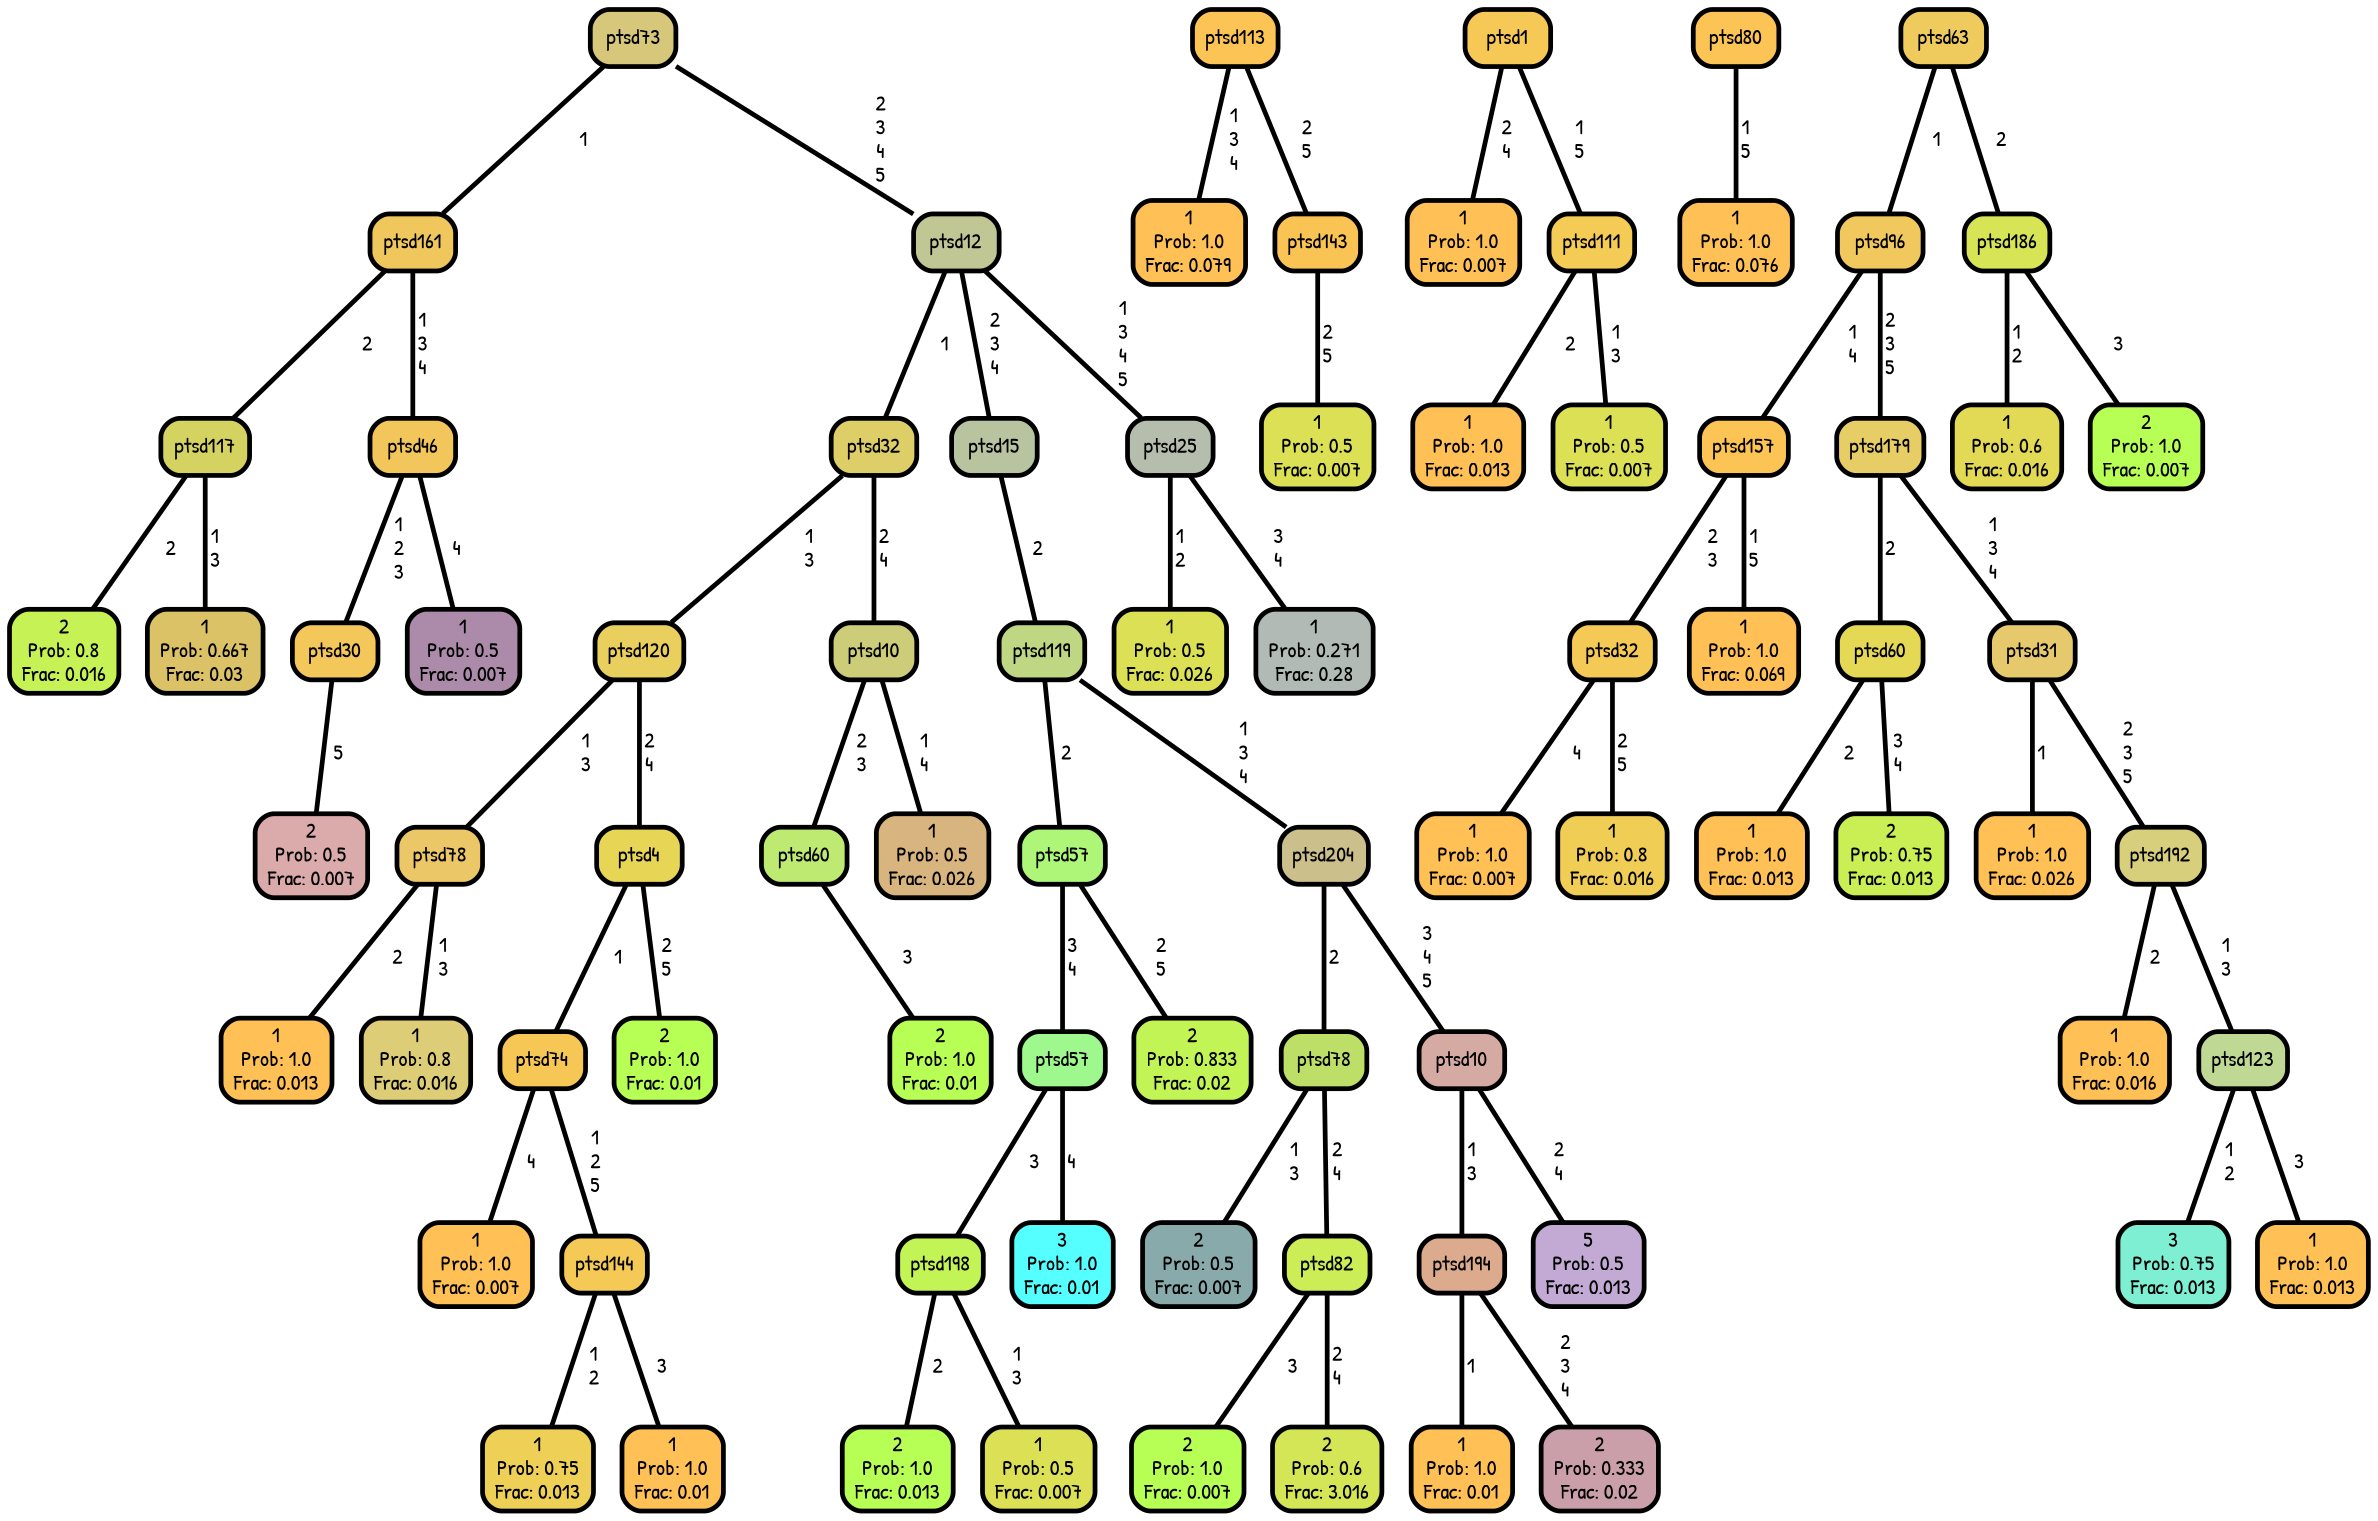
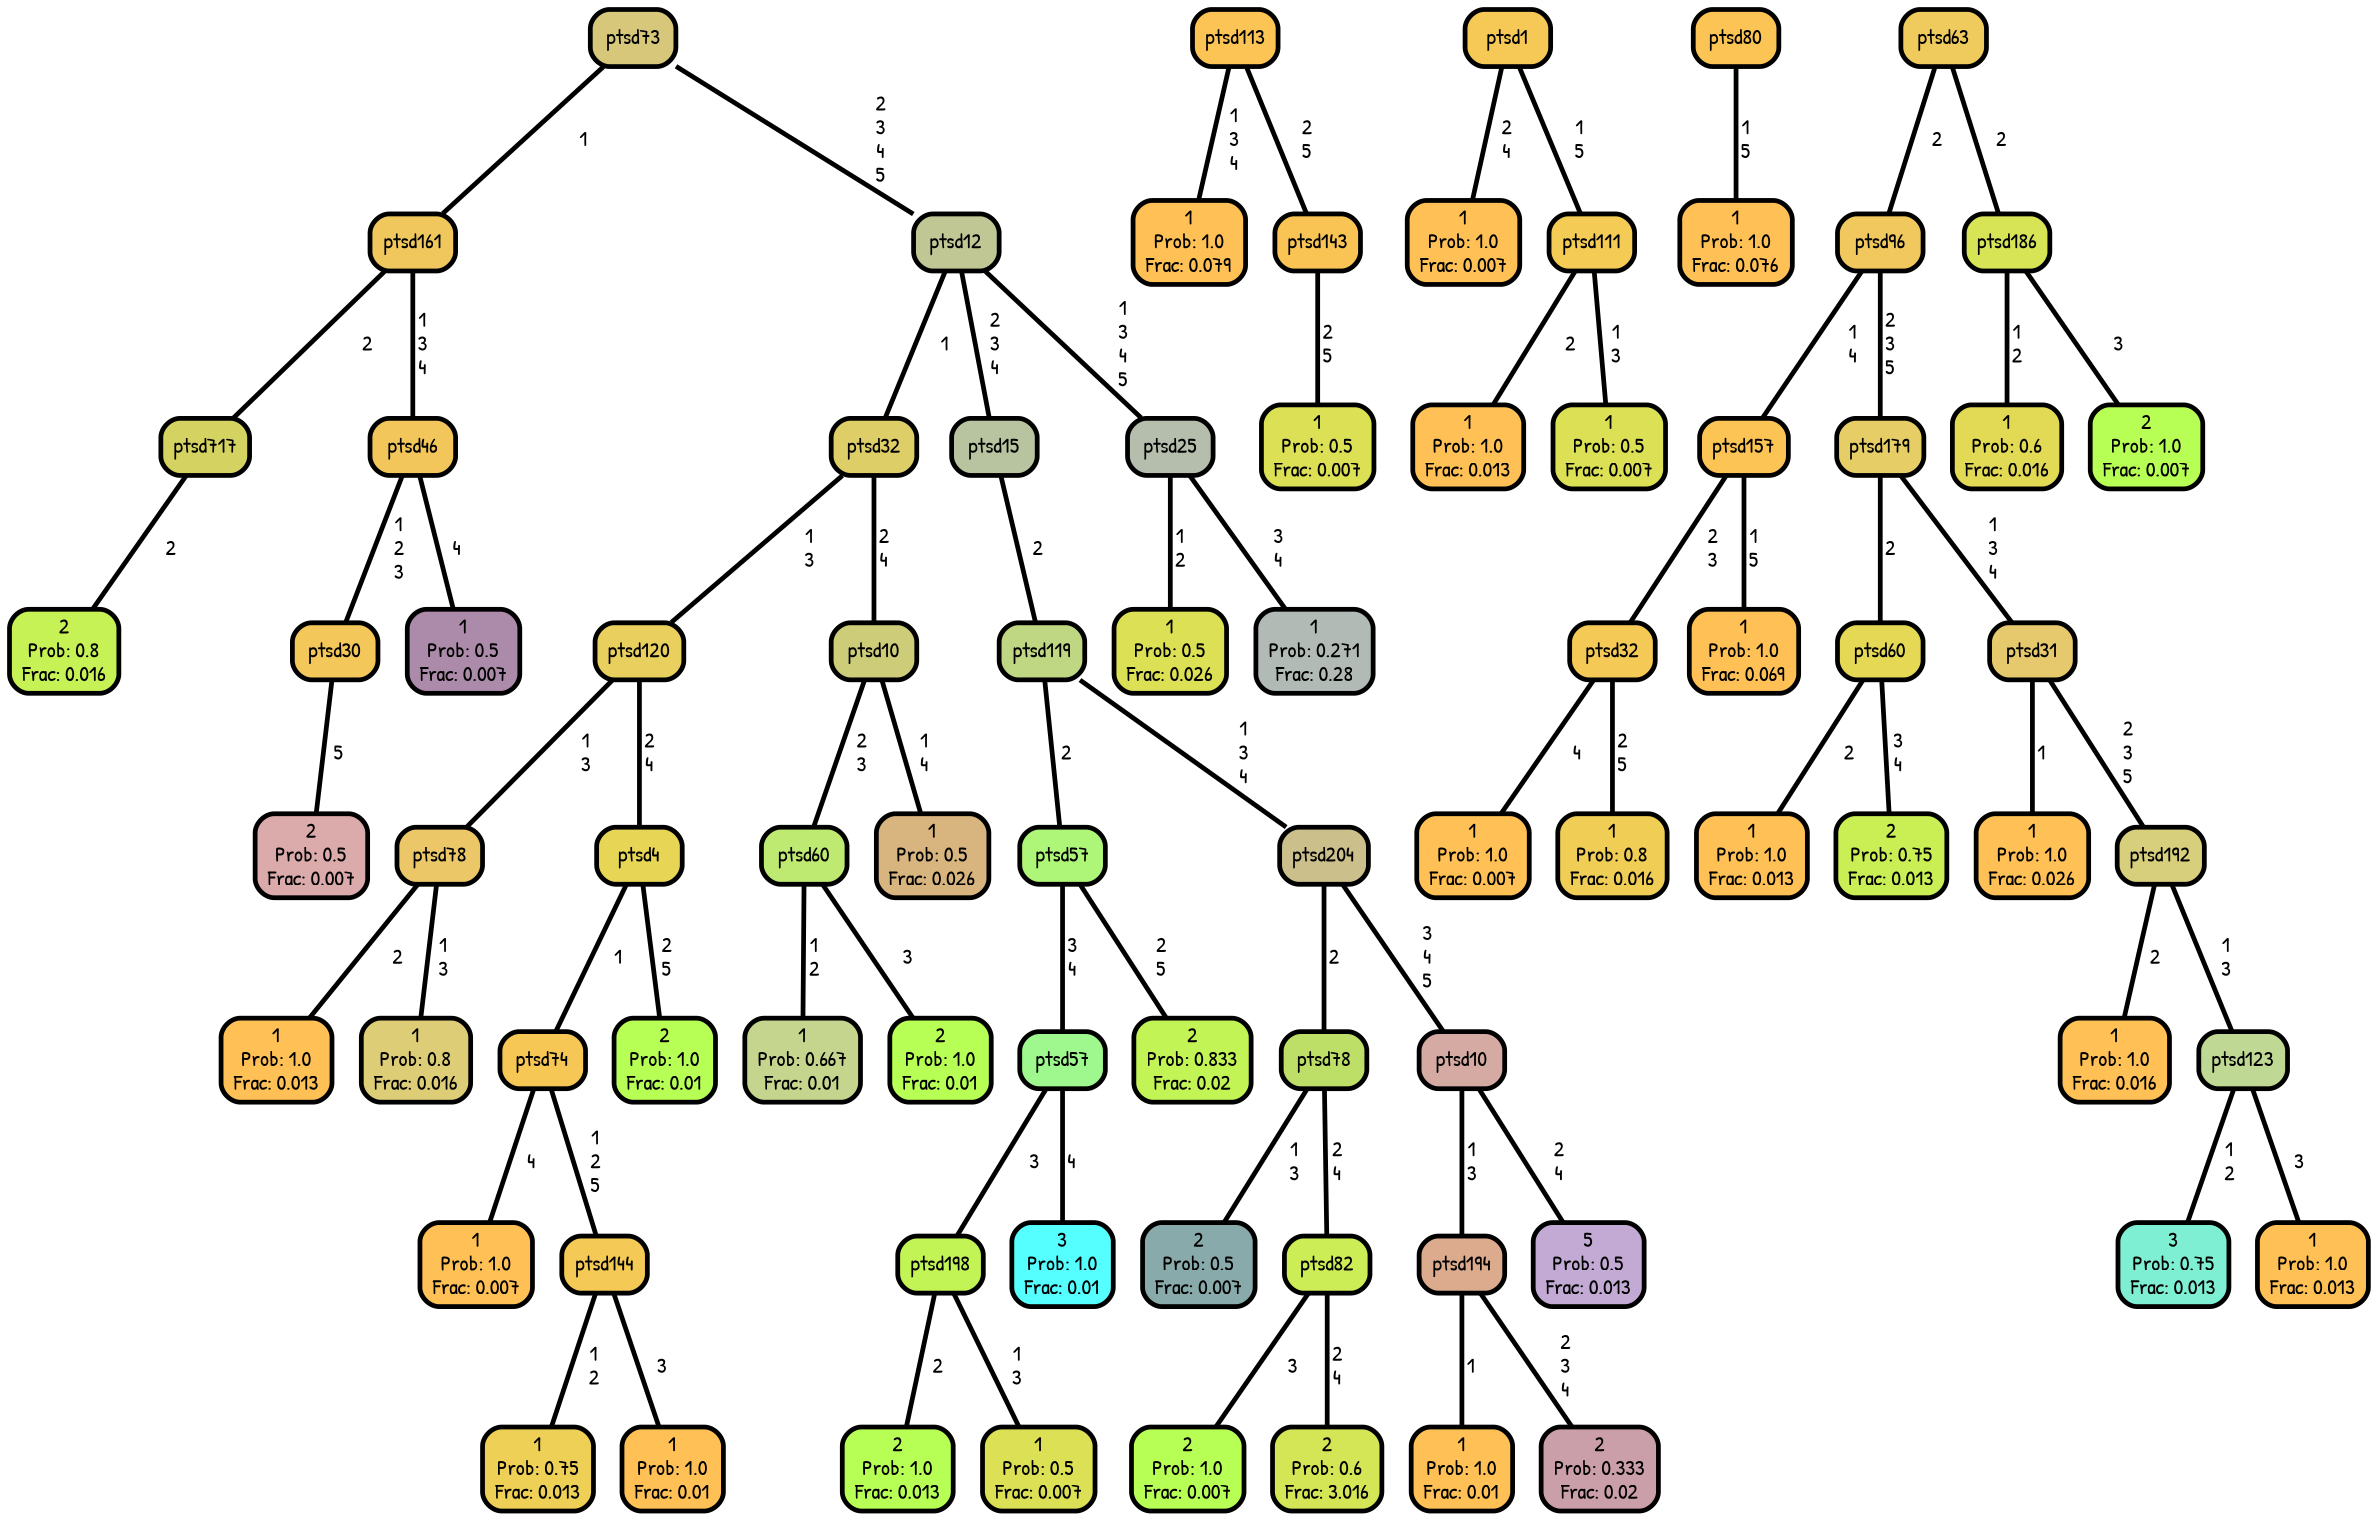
edge "ptsd63" -- "ptsd96": label " 1" -> " 2"
node "ptsd117": label "ptsd117" -> "ptsd717"
node "1 Prob: 0.667 Frac: 0.03": removed
node "1 Prob: 0.667 Frac: 0.01": added
